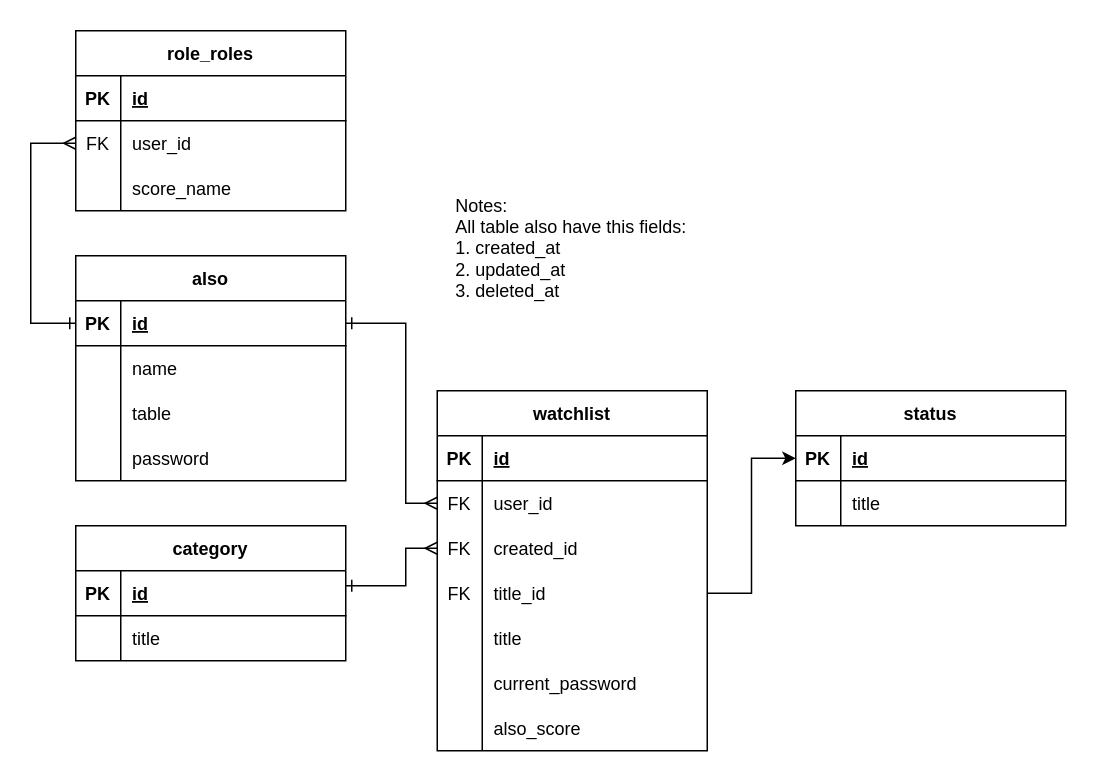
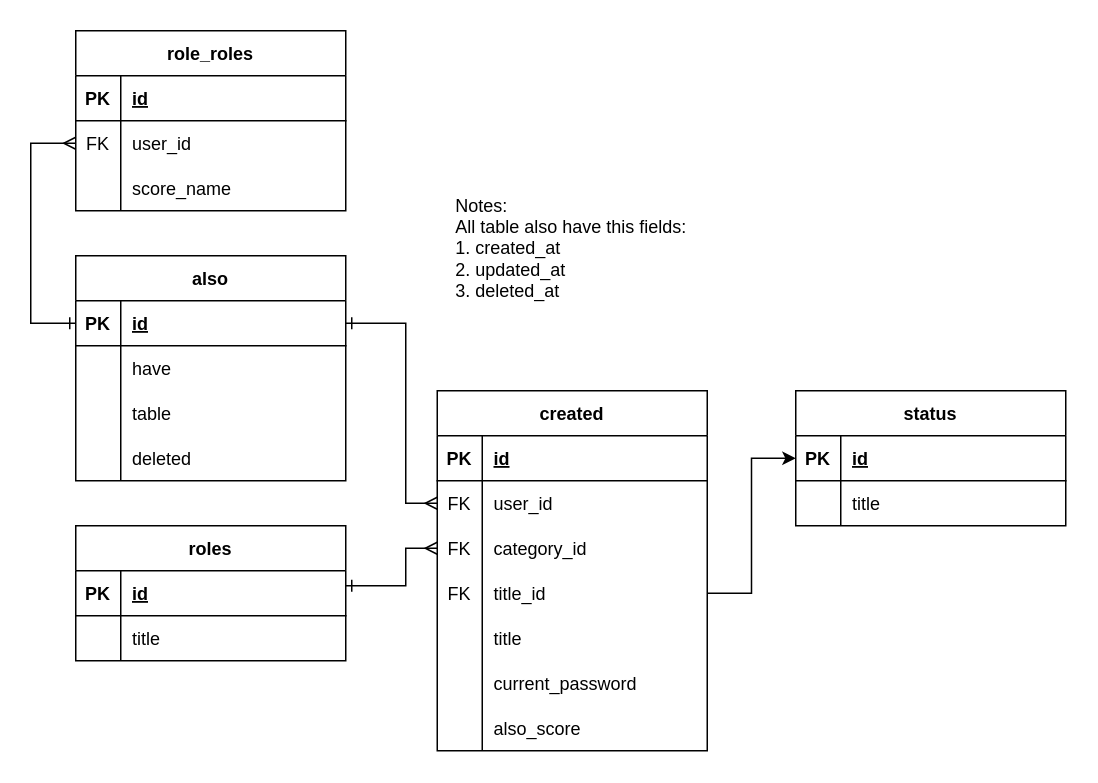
node "name": label "name" -> "have"
node "watchlist": label "watchlist" -> "created"
node "password": label "password" -> "deleted"
node "category": label "category" -> "roles"
node "created_id": label "created_id" -> "category_id"
